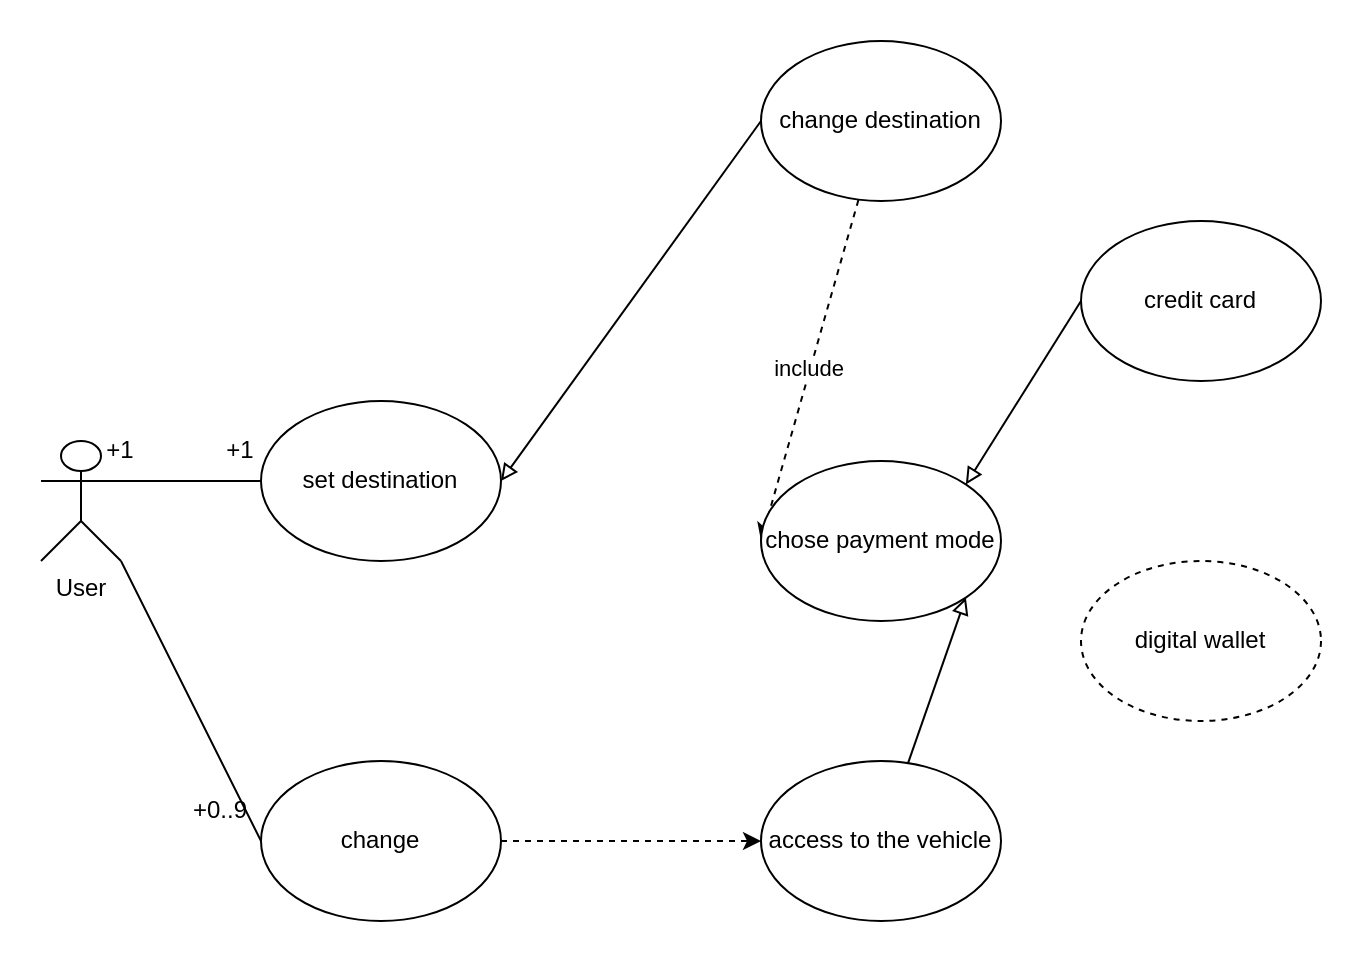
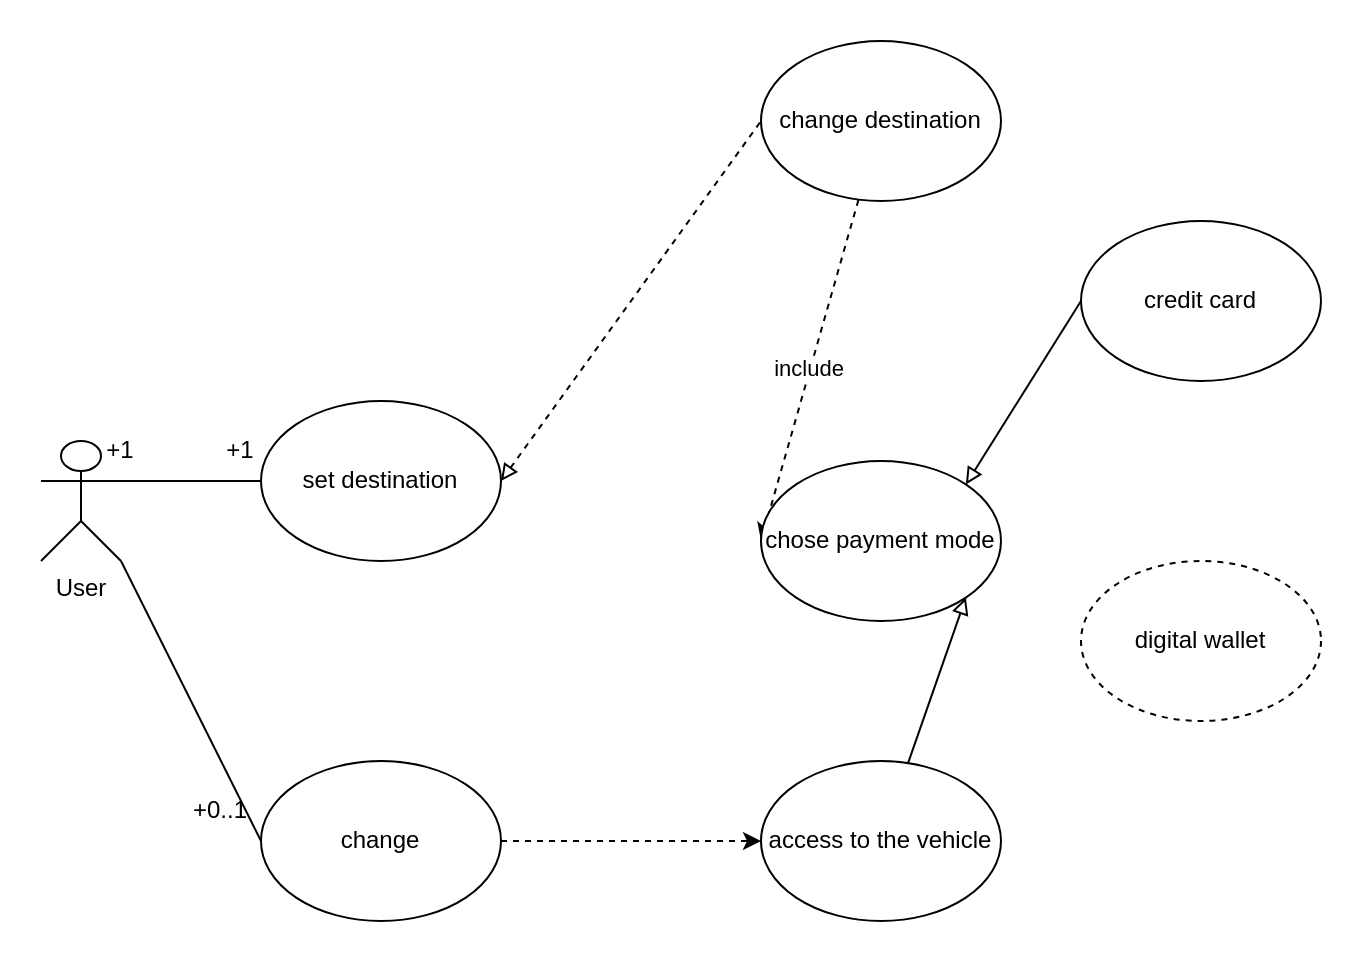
edge "change destination" -> "set destination": style solid -> dashed
node "+0..9": label "+0..9" -> "+0..1"
